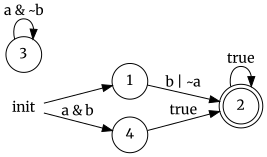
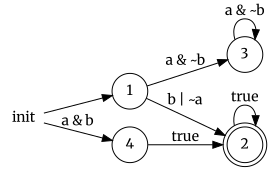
edge "1" -> "3": added, label "a & ~b"
